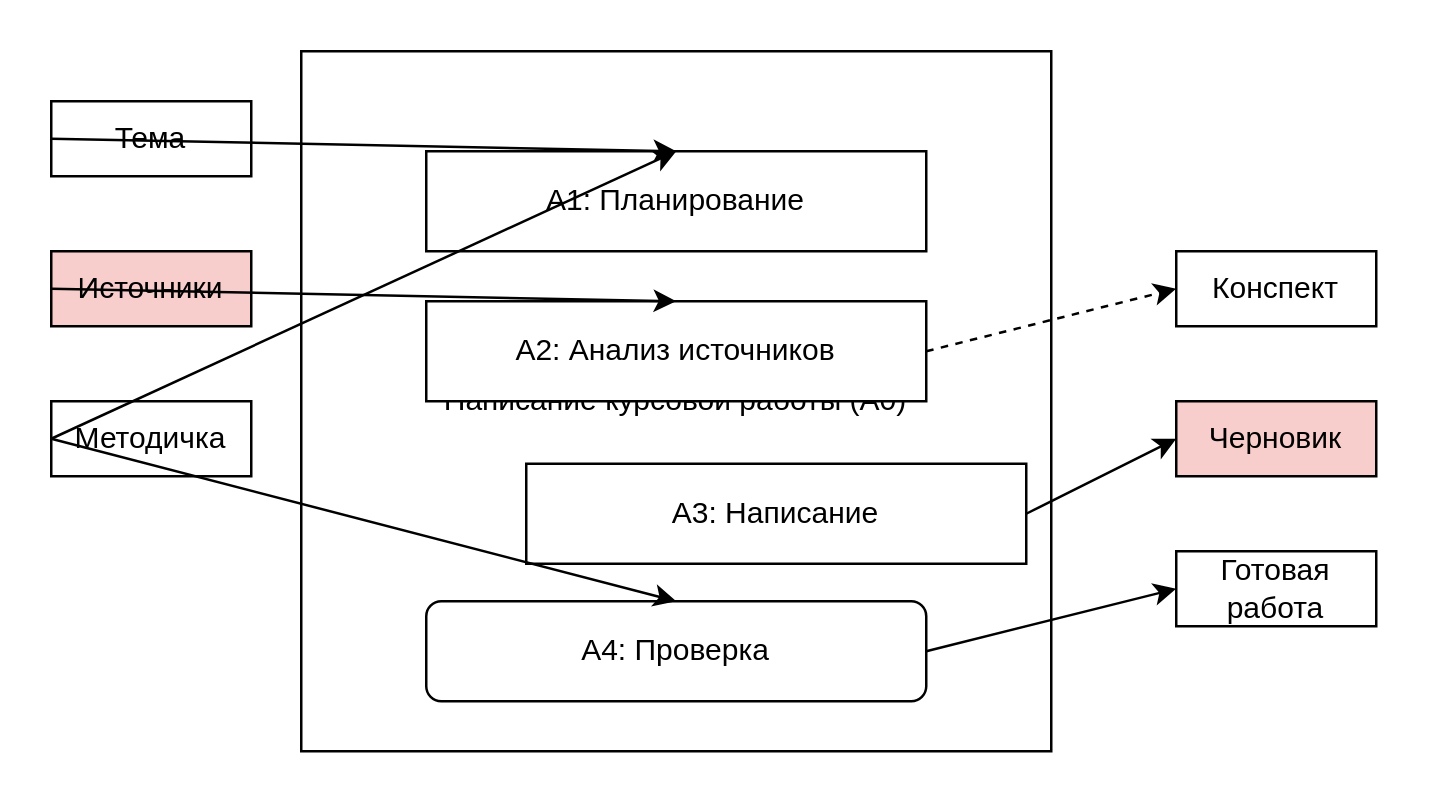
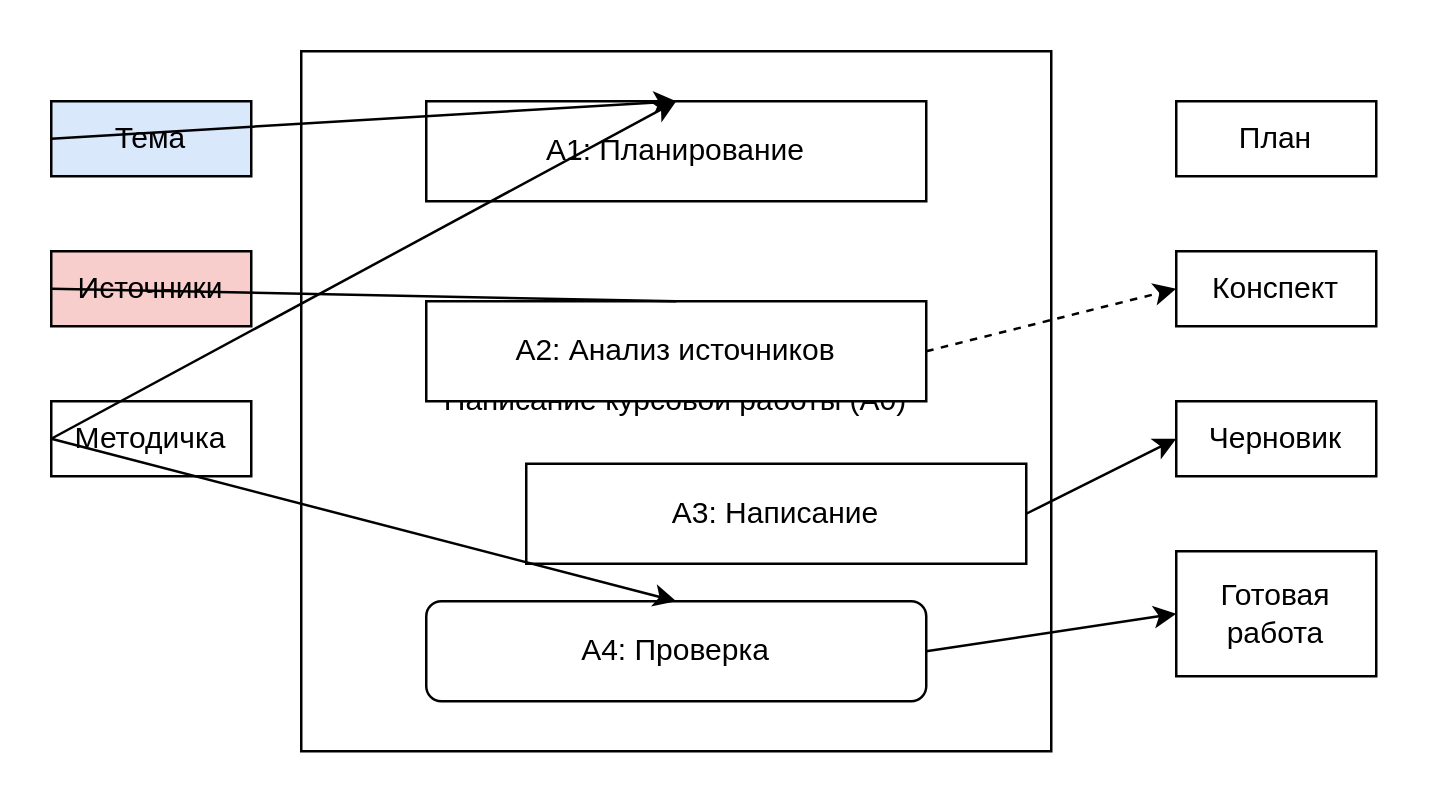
node "Тема": fillcolor #ffffff -> #dae8fc
node "План": added
node "A1: Планирование": moved (676, 201) -> (676, 151)
edge "Источники" -> "A2: Анализ источников": arrowhead classic -> none
node "Черновик": fillcolor #f8cecc -> #ffffff
node "Готовая работа": size 200x75 -> 200x125
